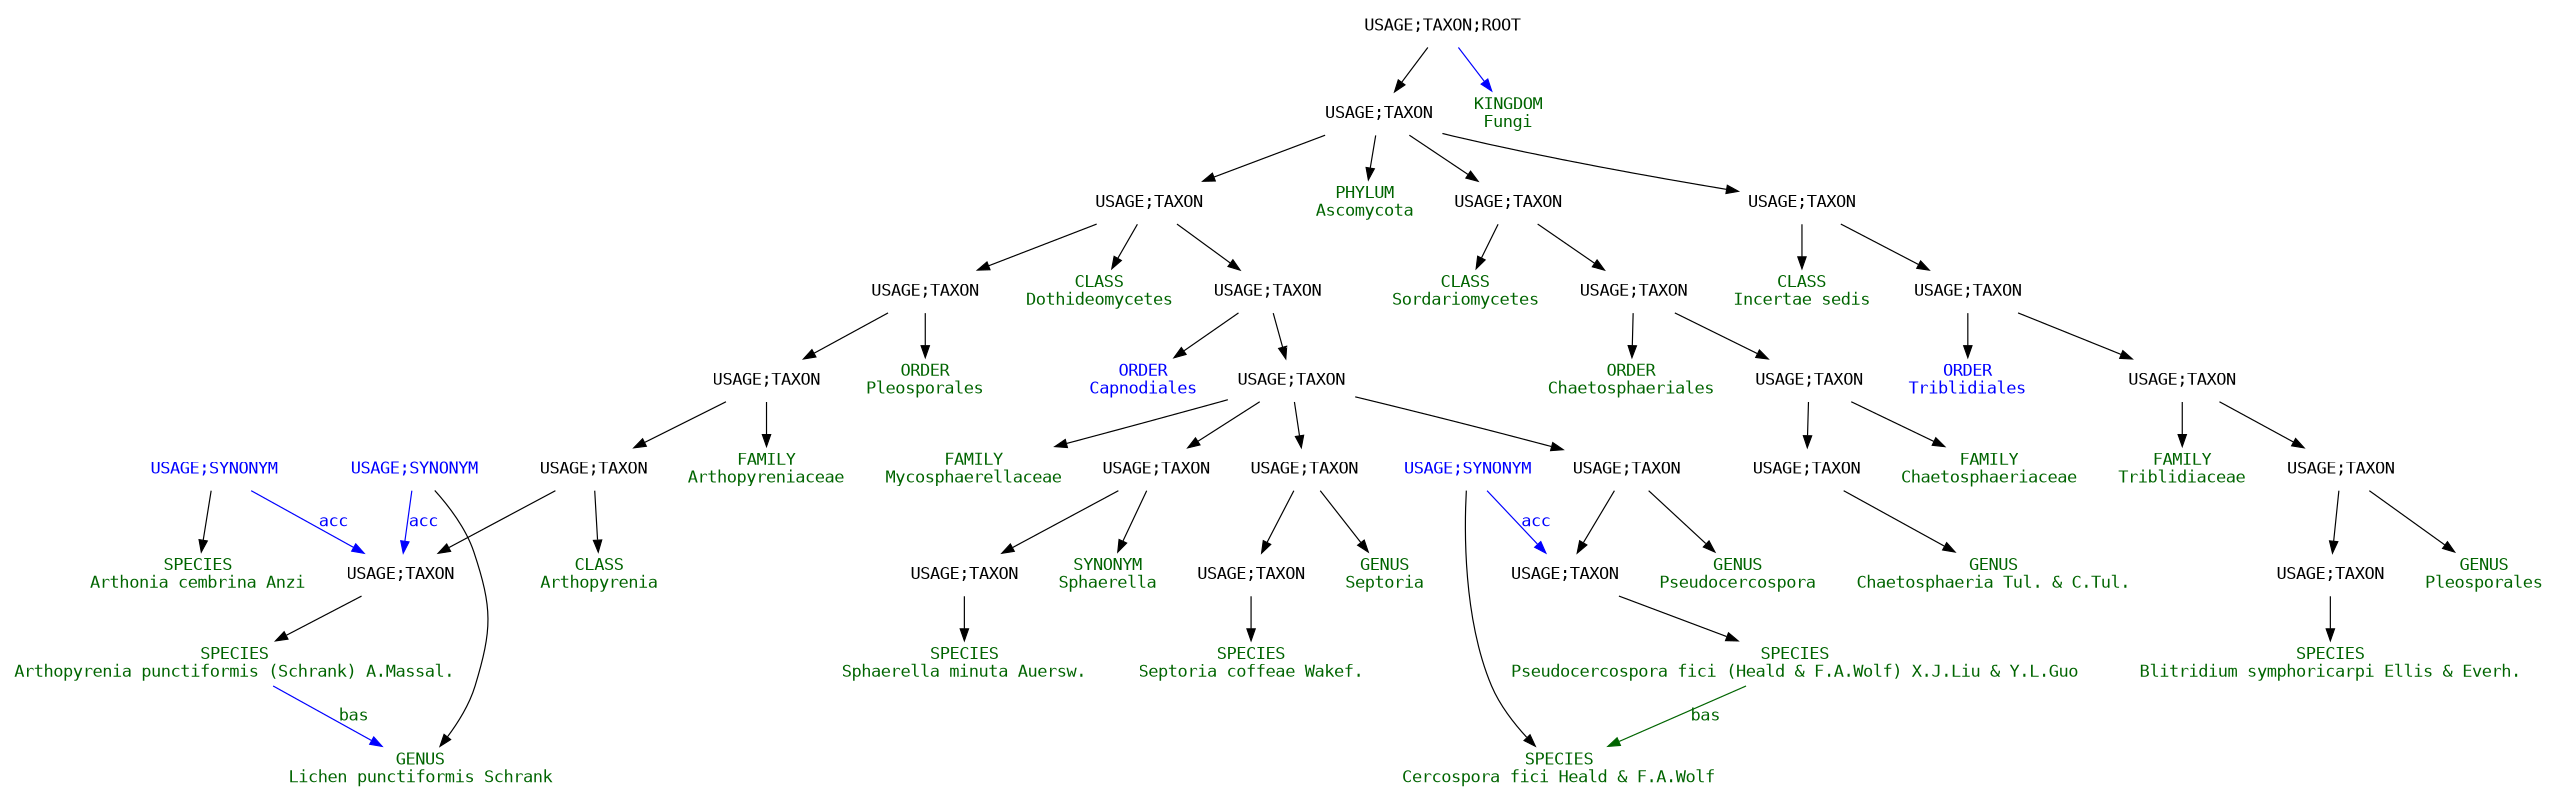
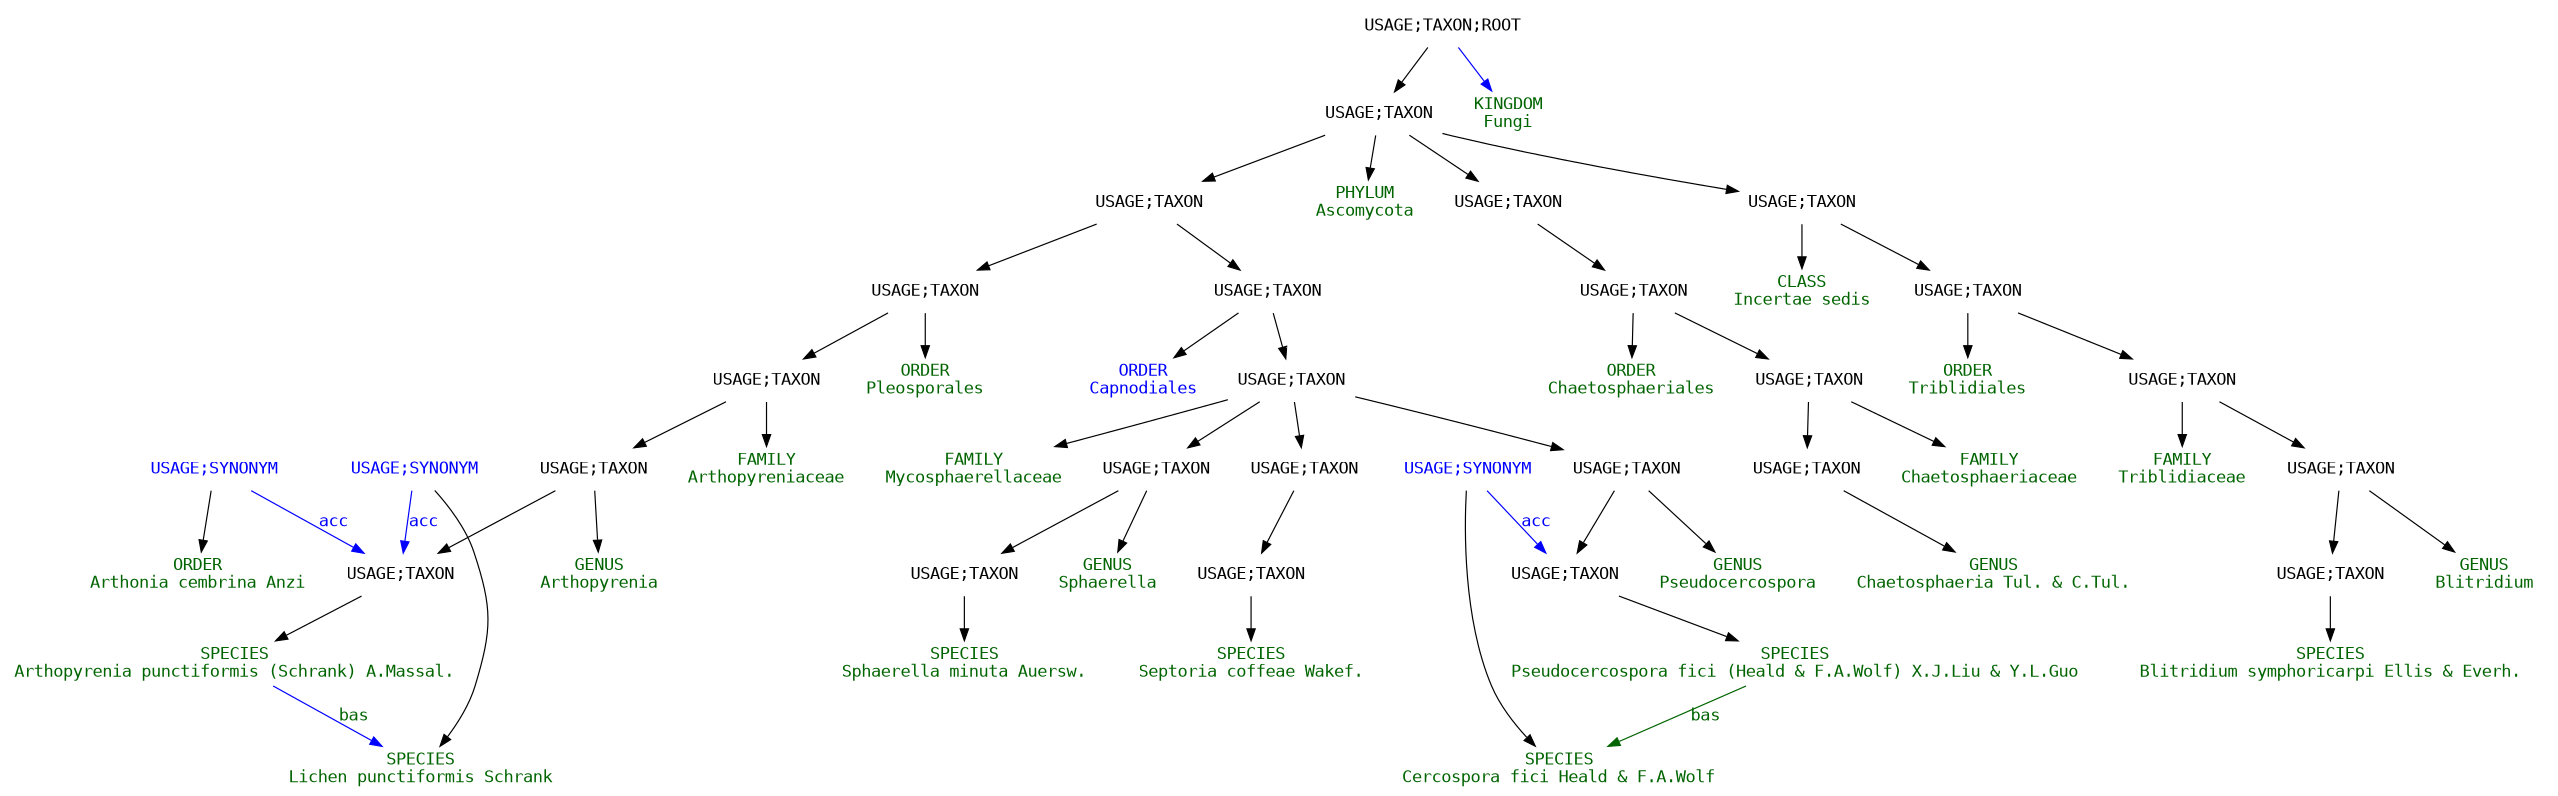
node "CLASS Dothideomycetes": removed
node "CLASS Sordariomycetes": removed
node "ORDER Triblidiales": fontcolor blue -> darkgreen
node "SPECIES Arthonia cembrina Anzi": label "SPECIES Arthonia cembrina Anzi" -> "ORDER Arthonia cembrina Anzi"
node "CLASS Arthopyrenia": label "CLASS Arthopyrenia" -> "GENUS Arthopyrenia"
node "SYNONYM Sphaerella": label "SYNONYM Sphaerella" -> "GENUS Sphaerella"
node "GENUS Septoria": removed
node "GENUS Pleosporales": label "GENUS Pleosporales" -> "GENUS Blitridium"
node "GENUS Lichen punctiformis Schrank": label "GENUS Lichen punctiformis Schrank" -> "SPECIES Lichen punctiformis Schrank"
